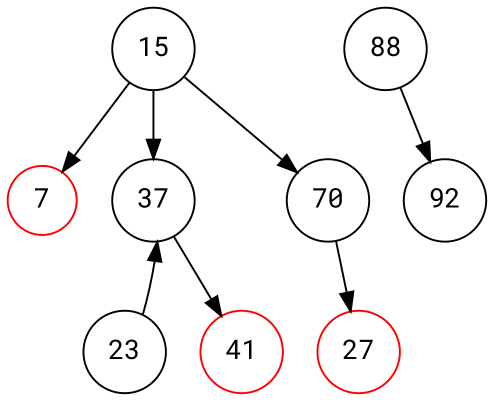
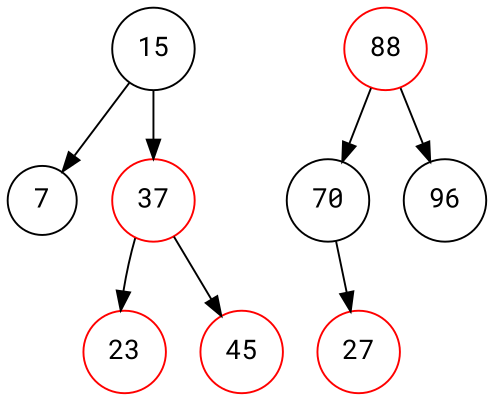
node "88": color black -> red
edge "15" -> "70": now "88" -> "70"
node "7": color red -> black
node "37": color black -> red
node "92": label "92" -> "96"
edge "23" -> "37": reversed
node "23": color black -> red
node "41": label "41" -> "45"
